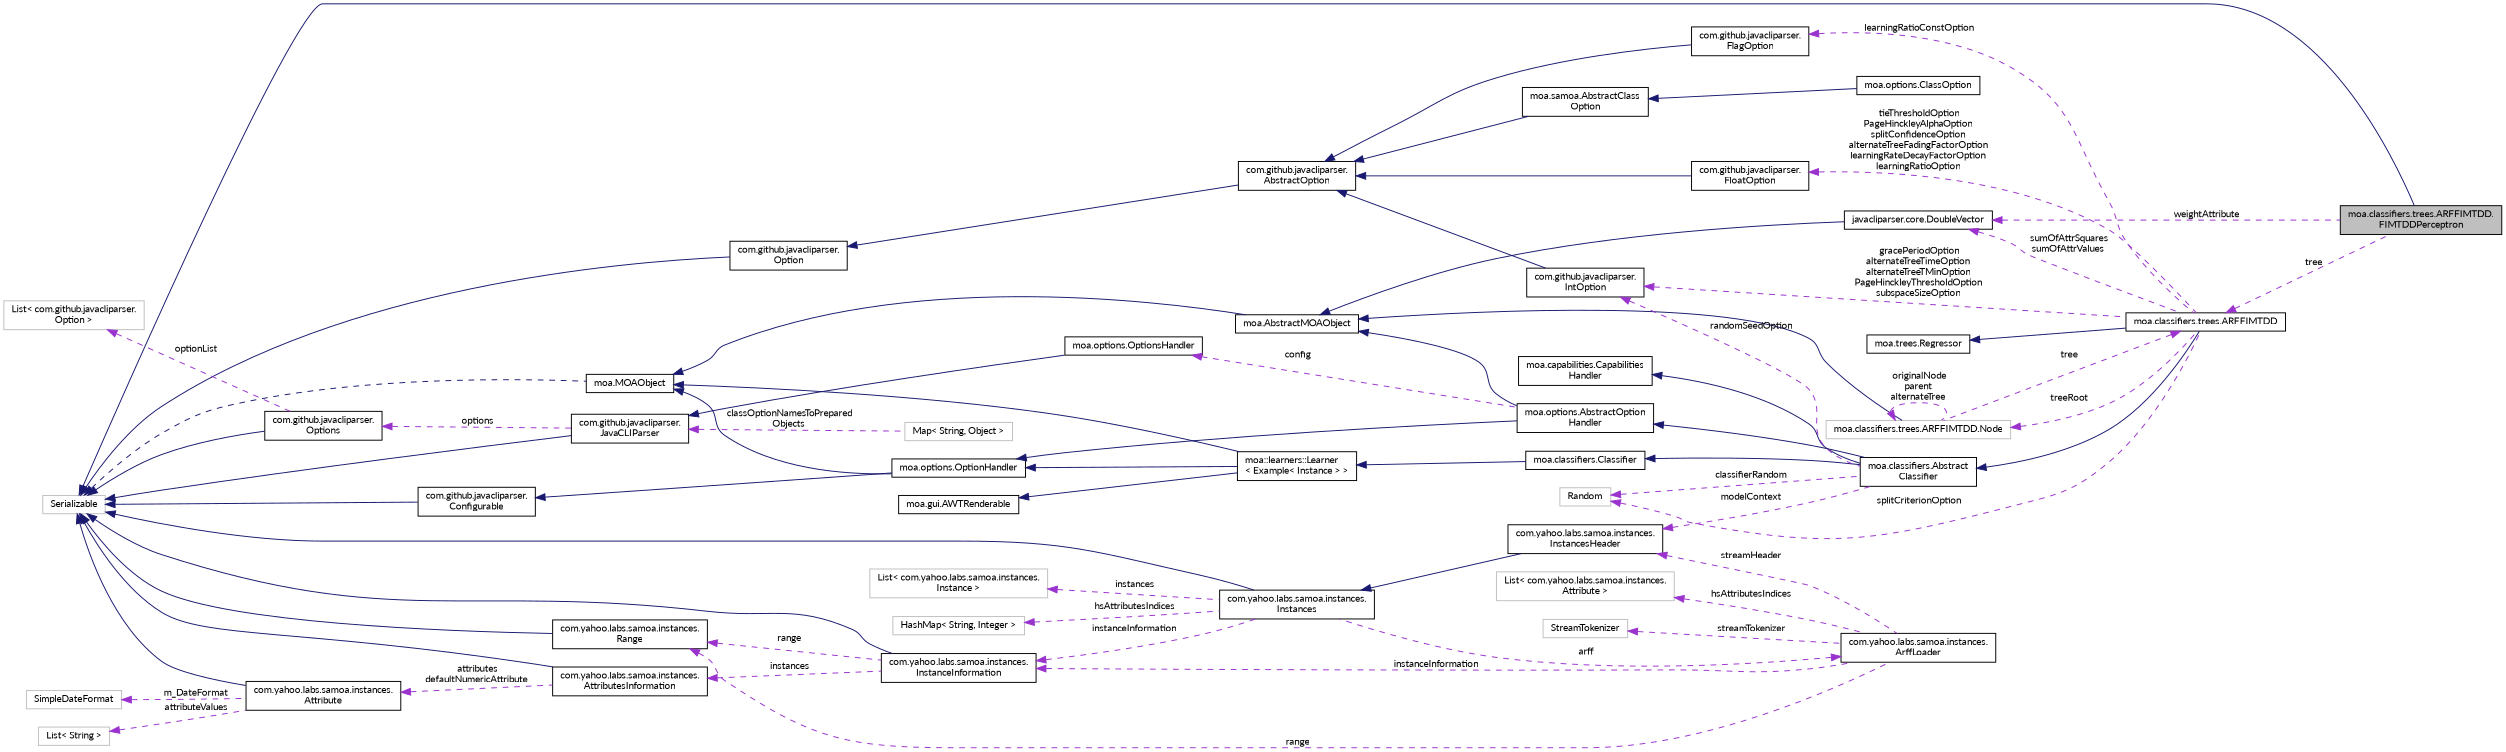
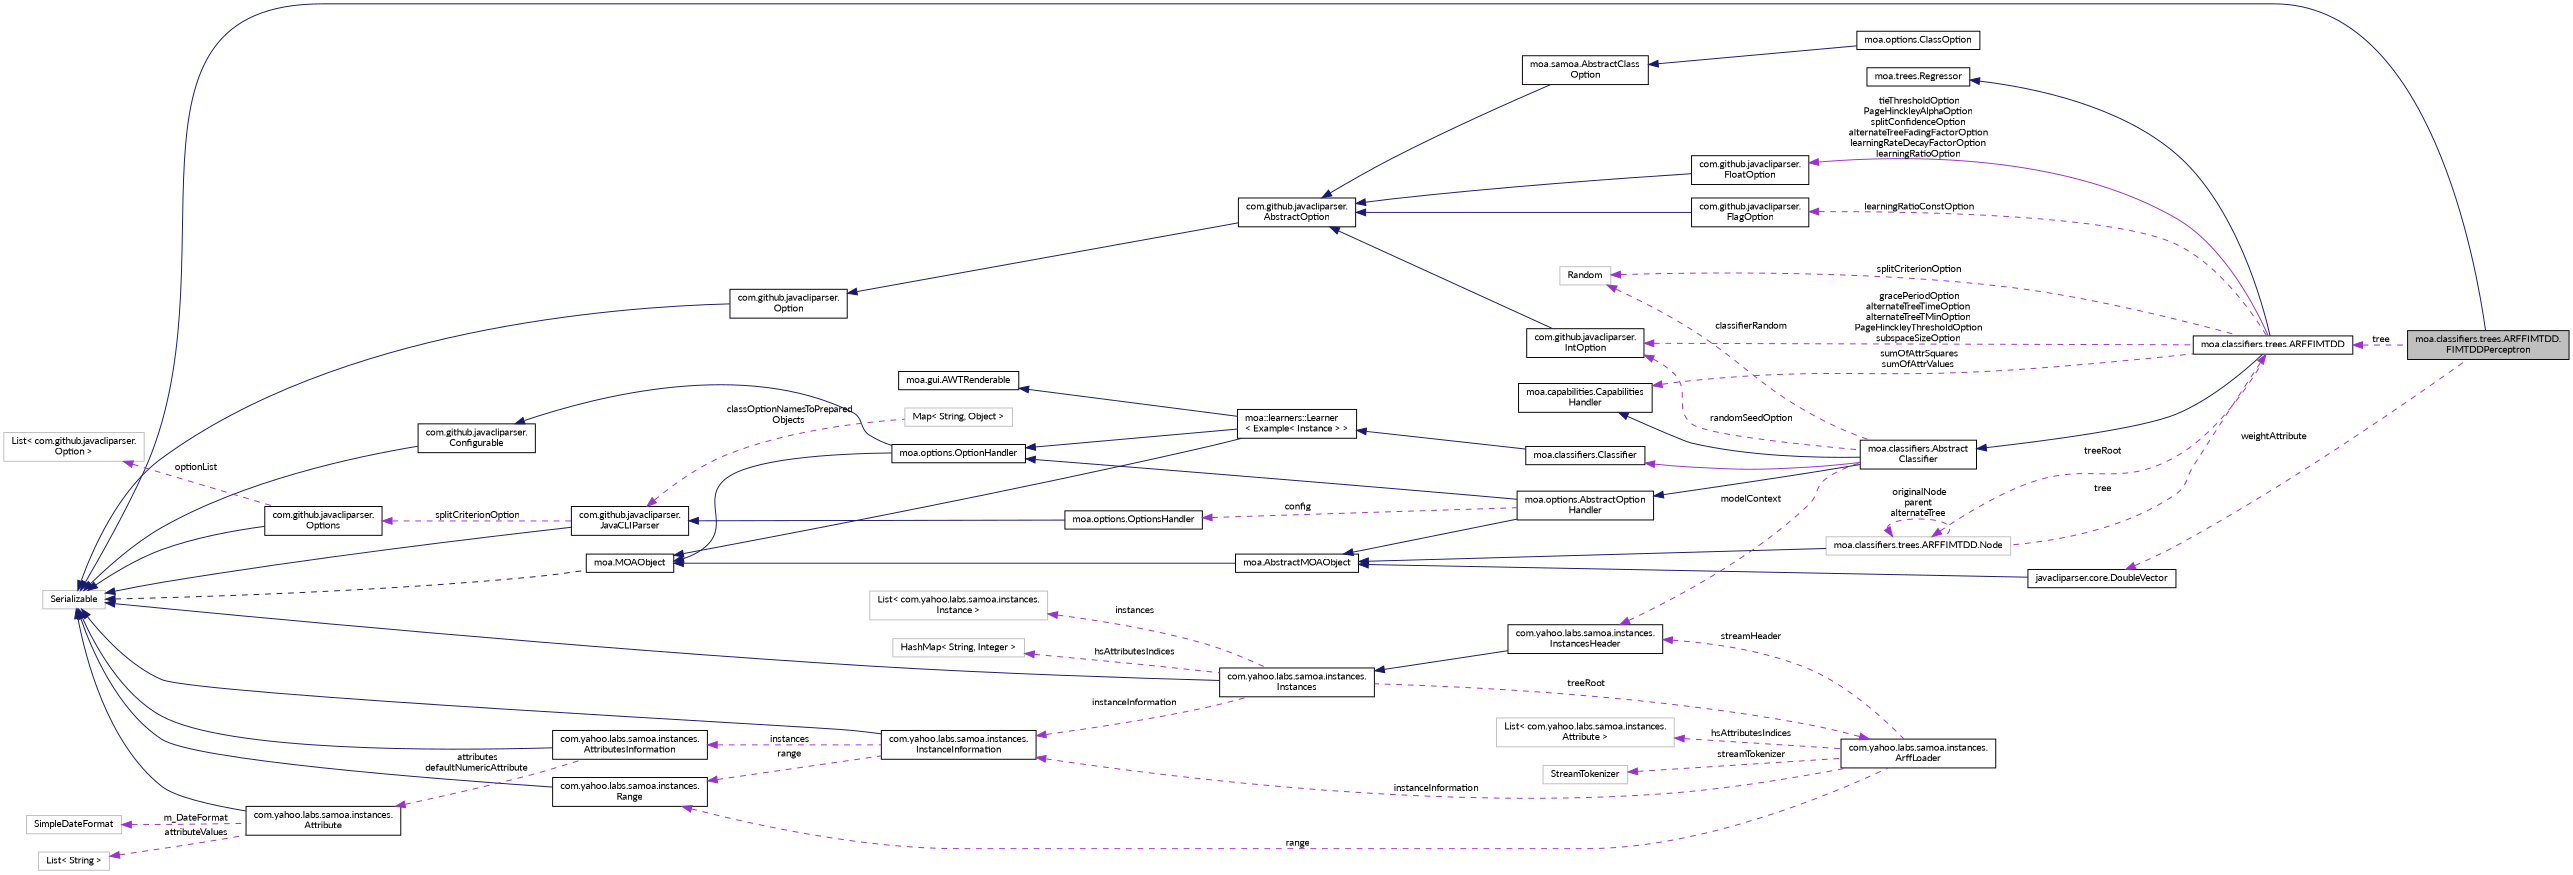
edge "moa.classifiers.trees.ARFFIMTDD" -> "com.github.javacliparser. FloatOption": style dashed -> solid
edge "moa.classifiers.trees.ARFFIMTDD" -> "javacliparser.core.DoubleVector": now "moa.classifiers.trees.ARFFIMTDD" -> "moa.capabilities.Capabilities Handler"
edge "com.github.javacliparser. JavaCLIParser" -> "com.github.javacliparser. Options": label " options" -> " splitCriterionOption"
edge "moa.classifiers.Abstract Classifier" -> "moa.classifiers.Classifier": color midnightblue -> darkorchid3
edge "com.yahoo.labs.samoa.instances. Instances" -> "com.yahoo.labs.samoa.instances. ArffLoader": label " arff" -> " treeRoot"
